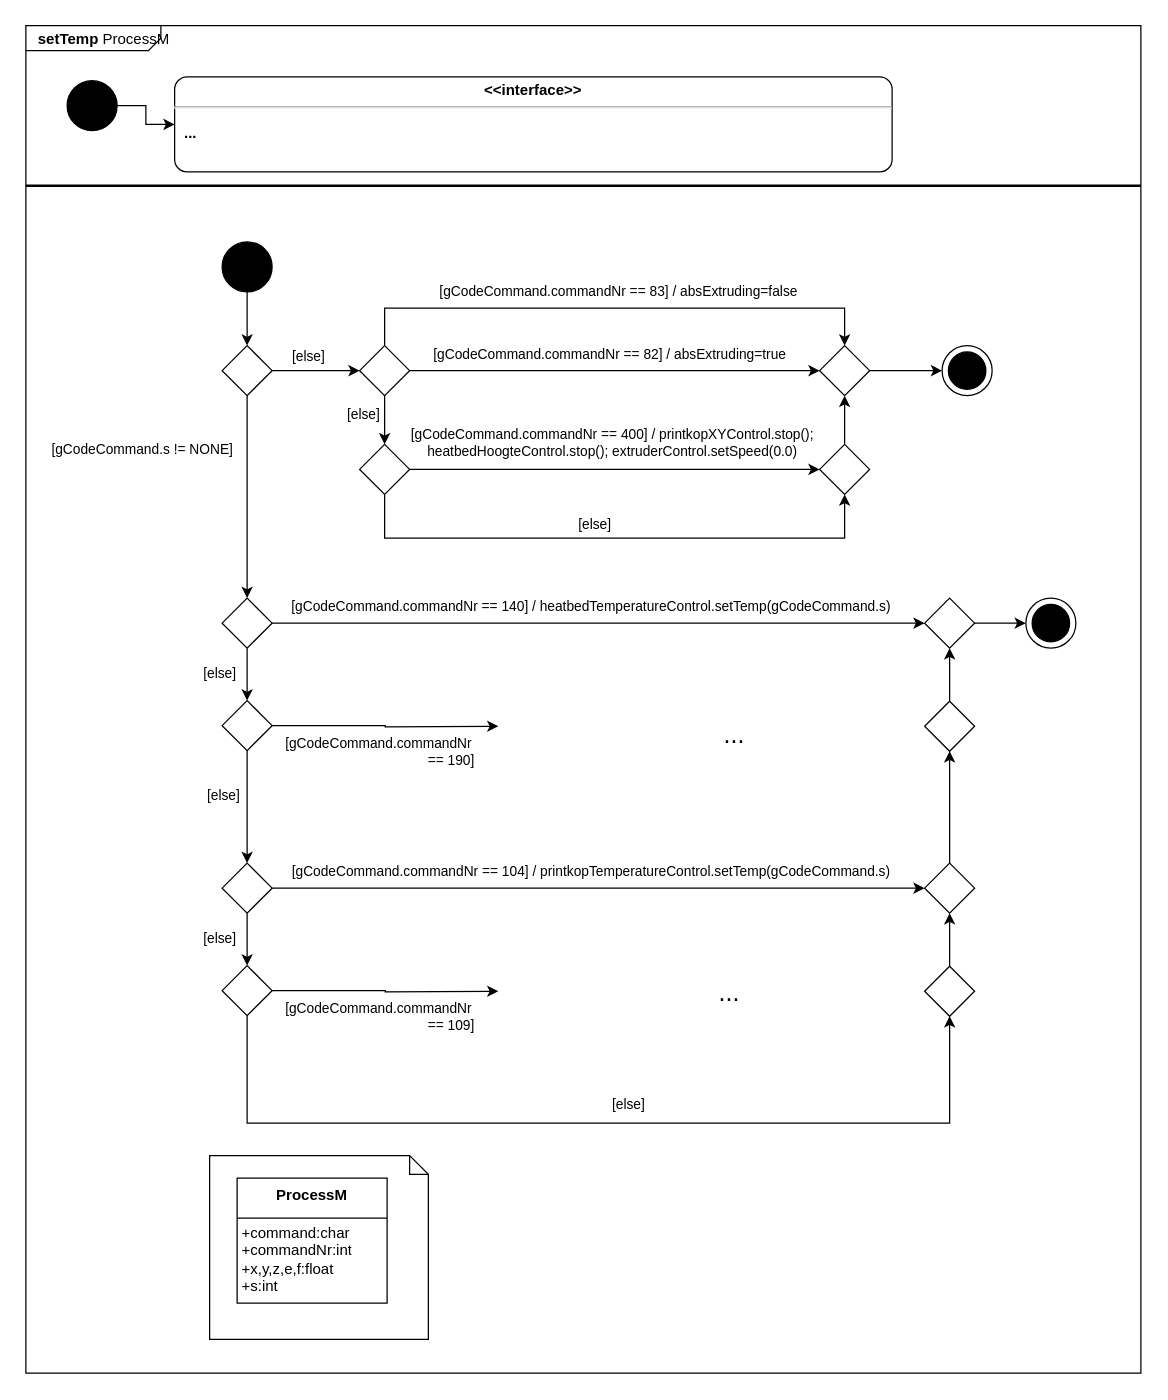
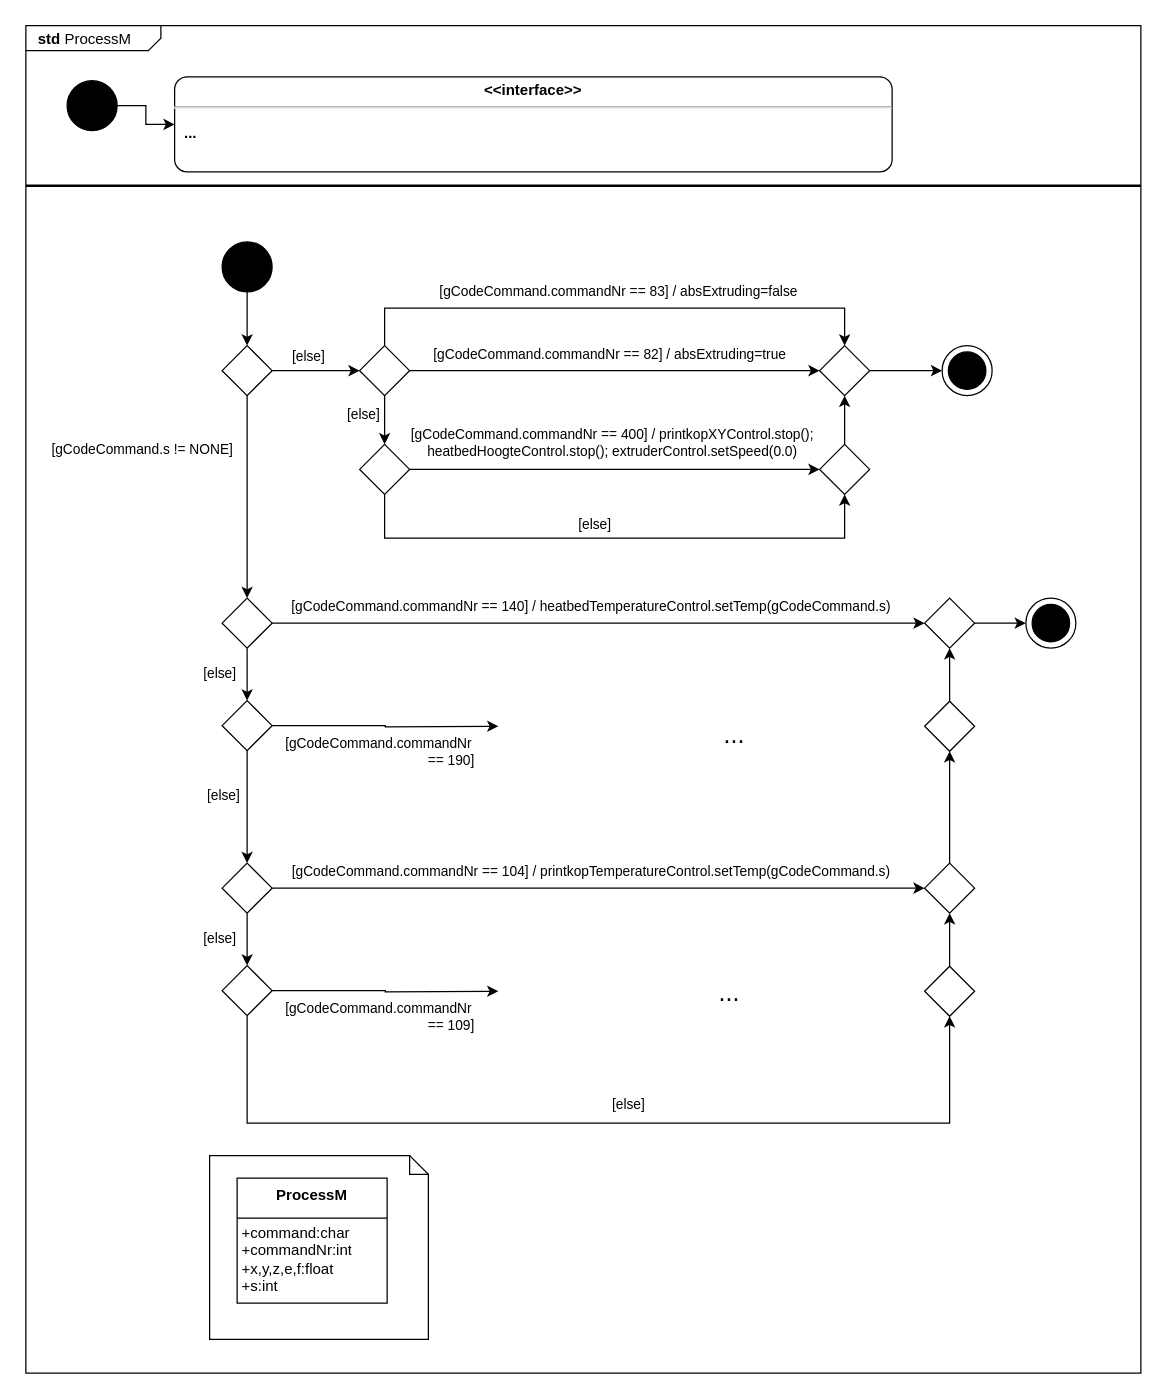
node "setTemp ProcessM": label "setTemp ProcessM" -> "std ProcessM"
